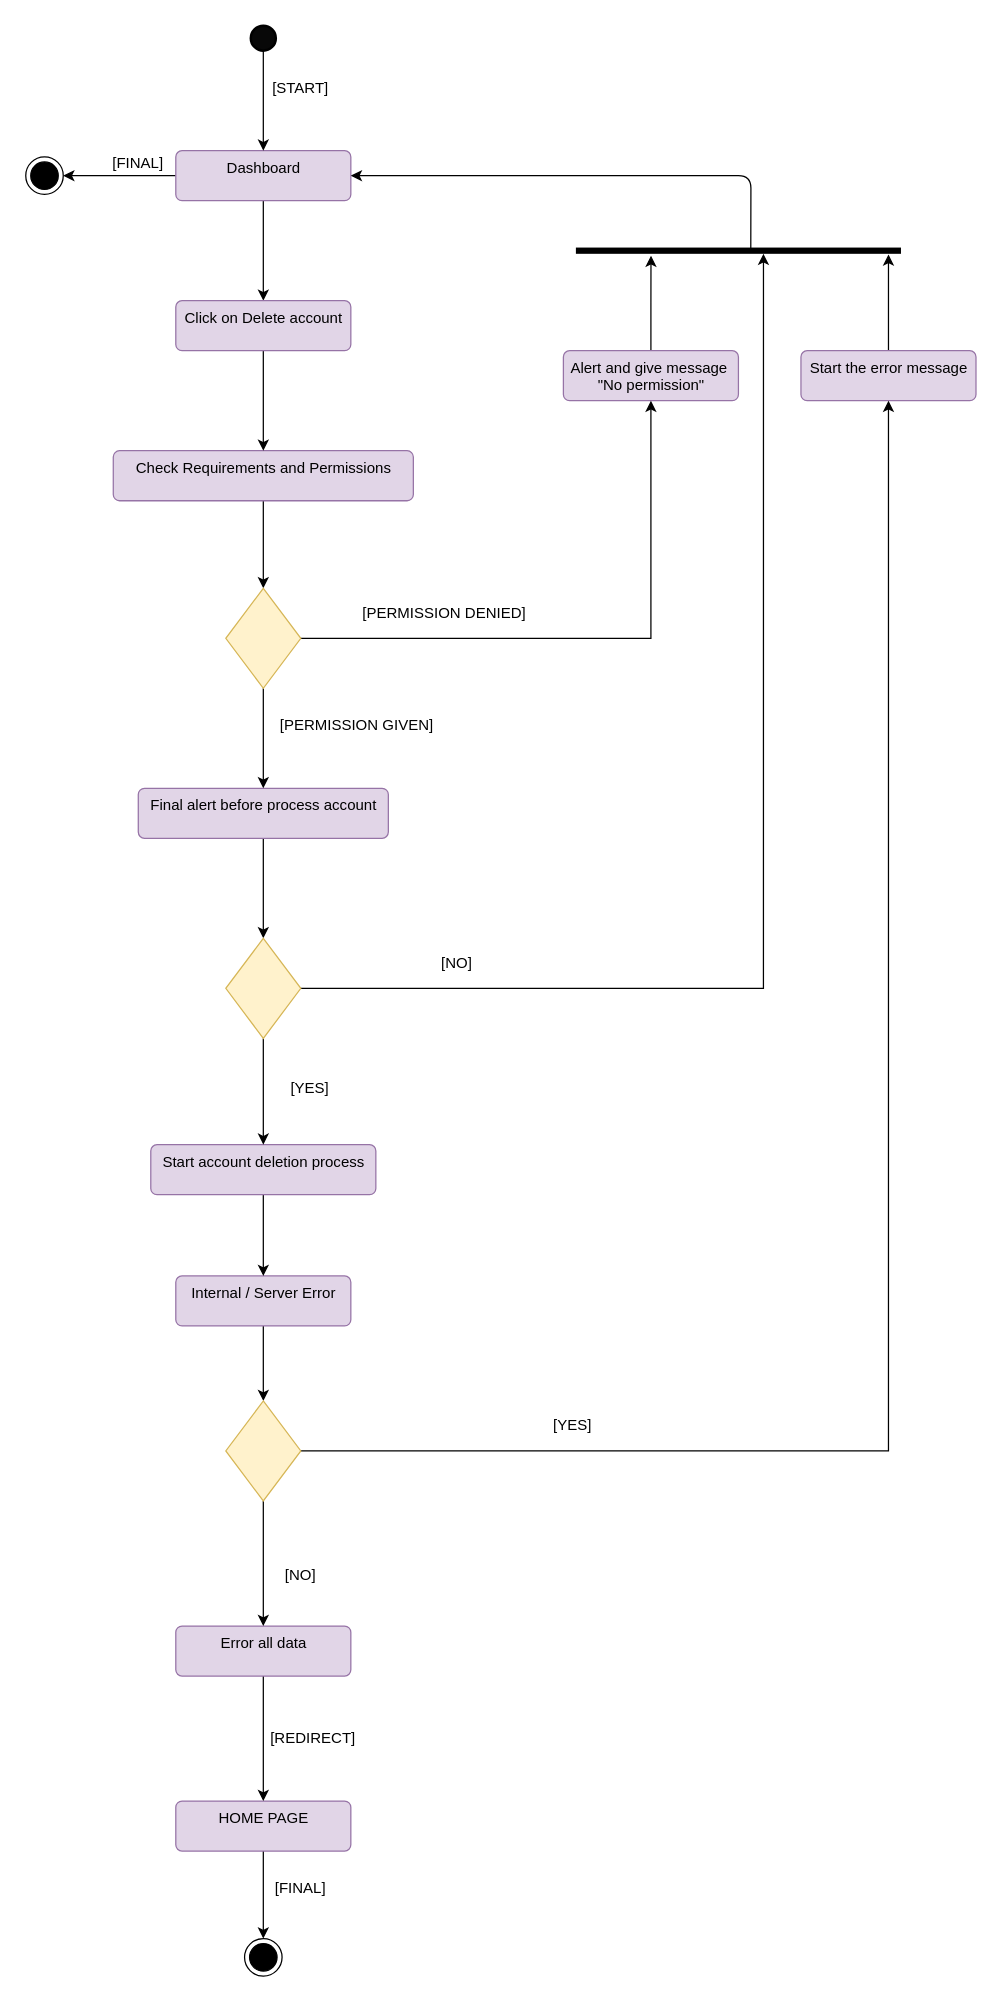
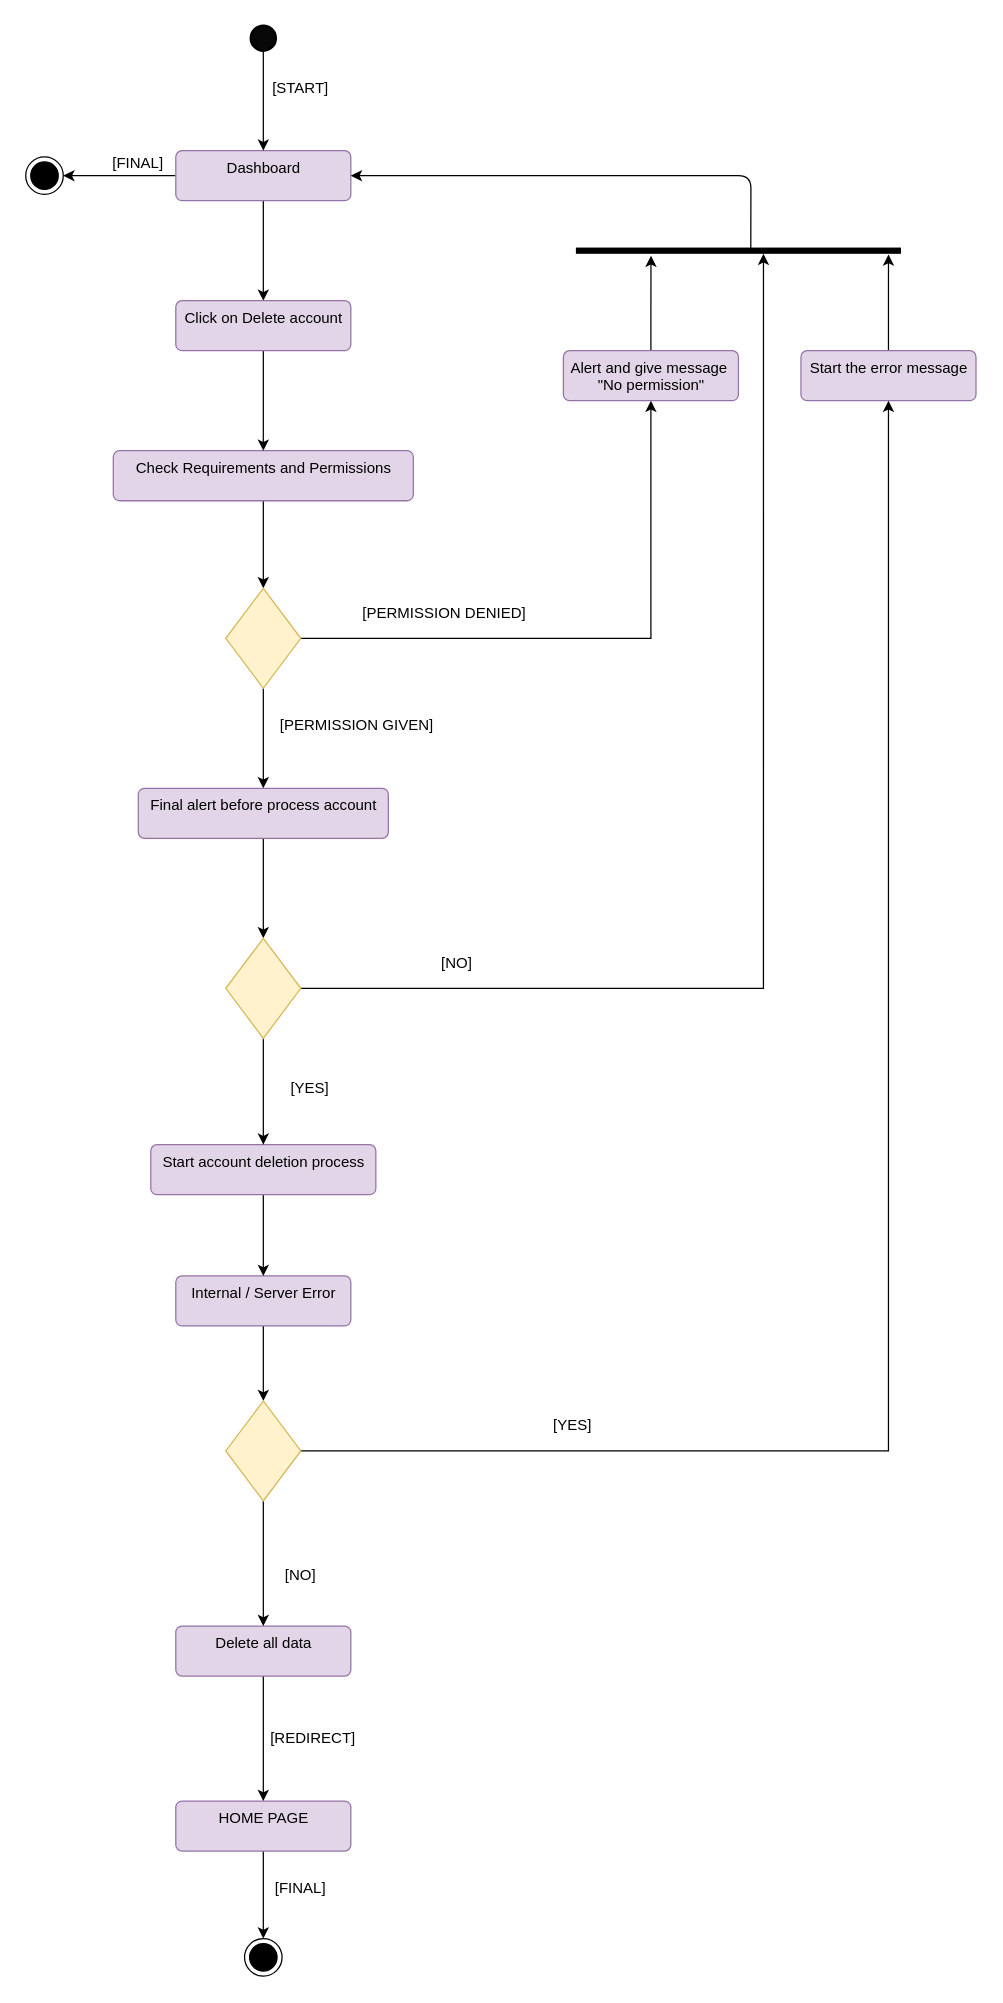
node "Error all data": label "Error all data" -> "Delete all data"
